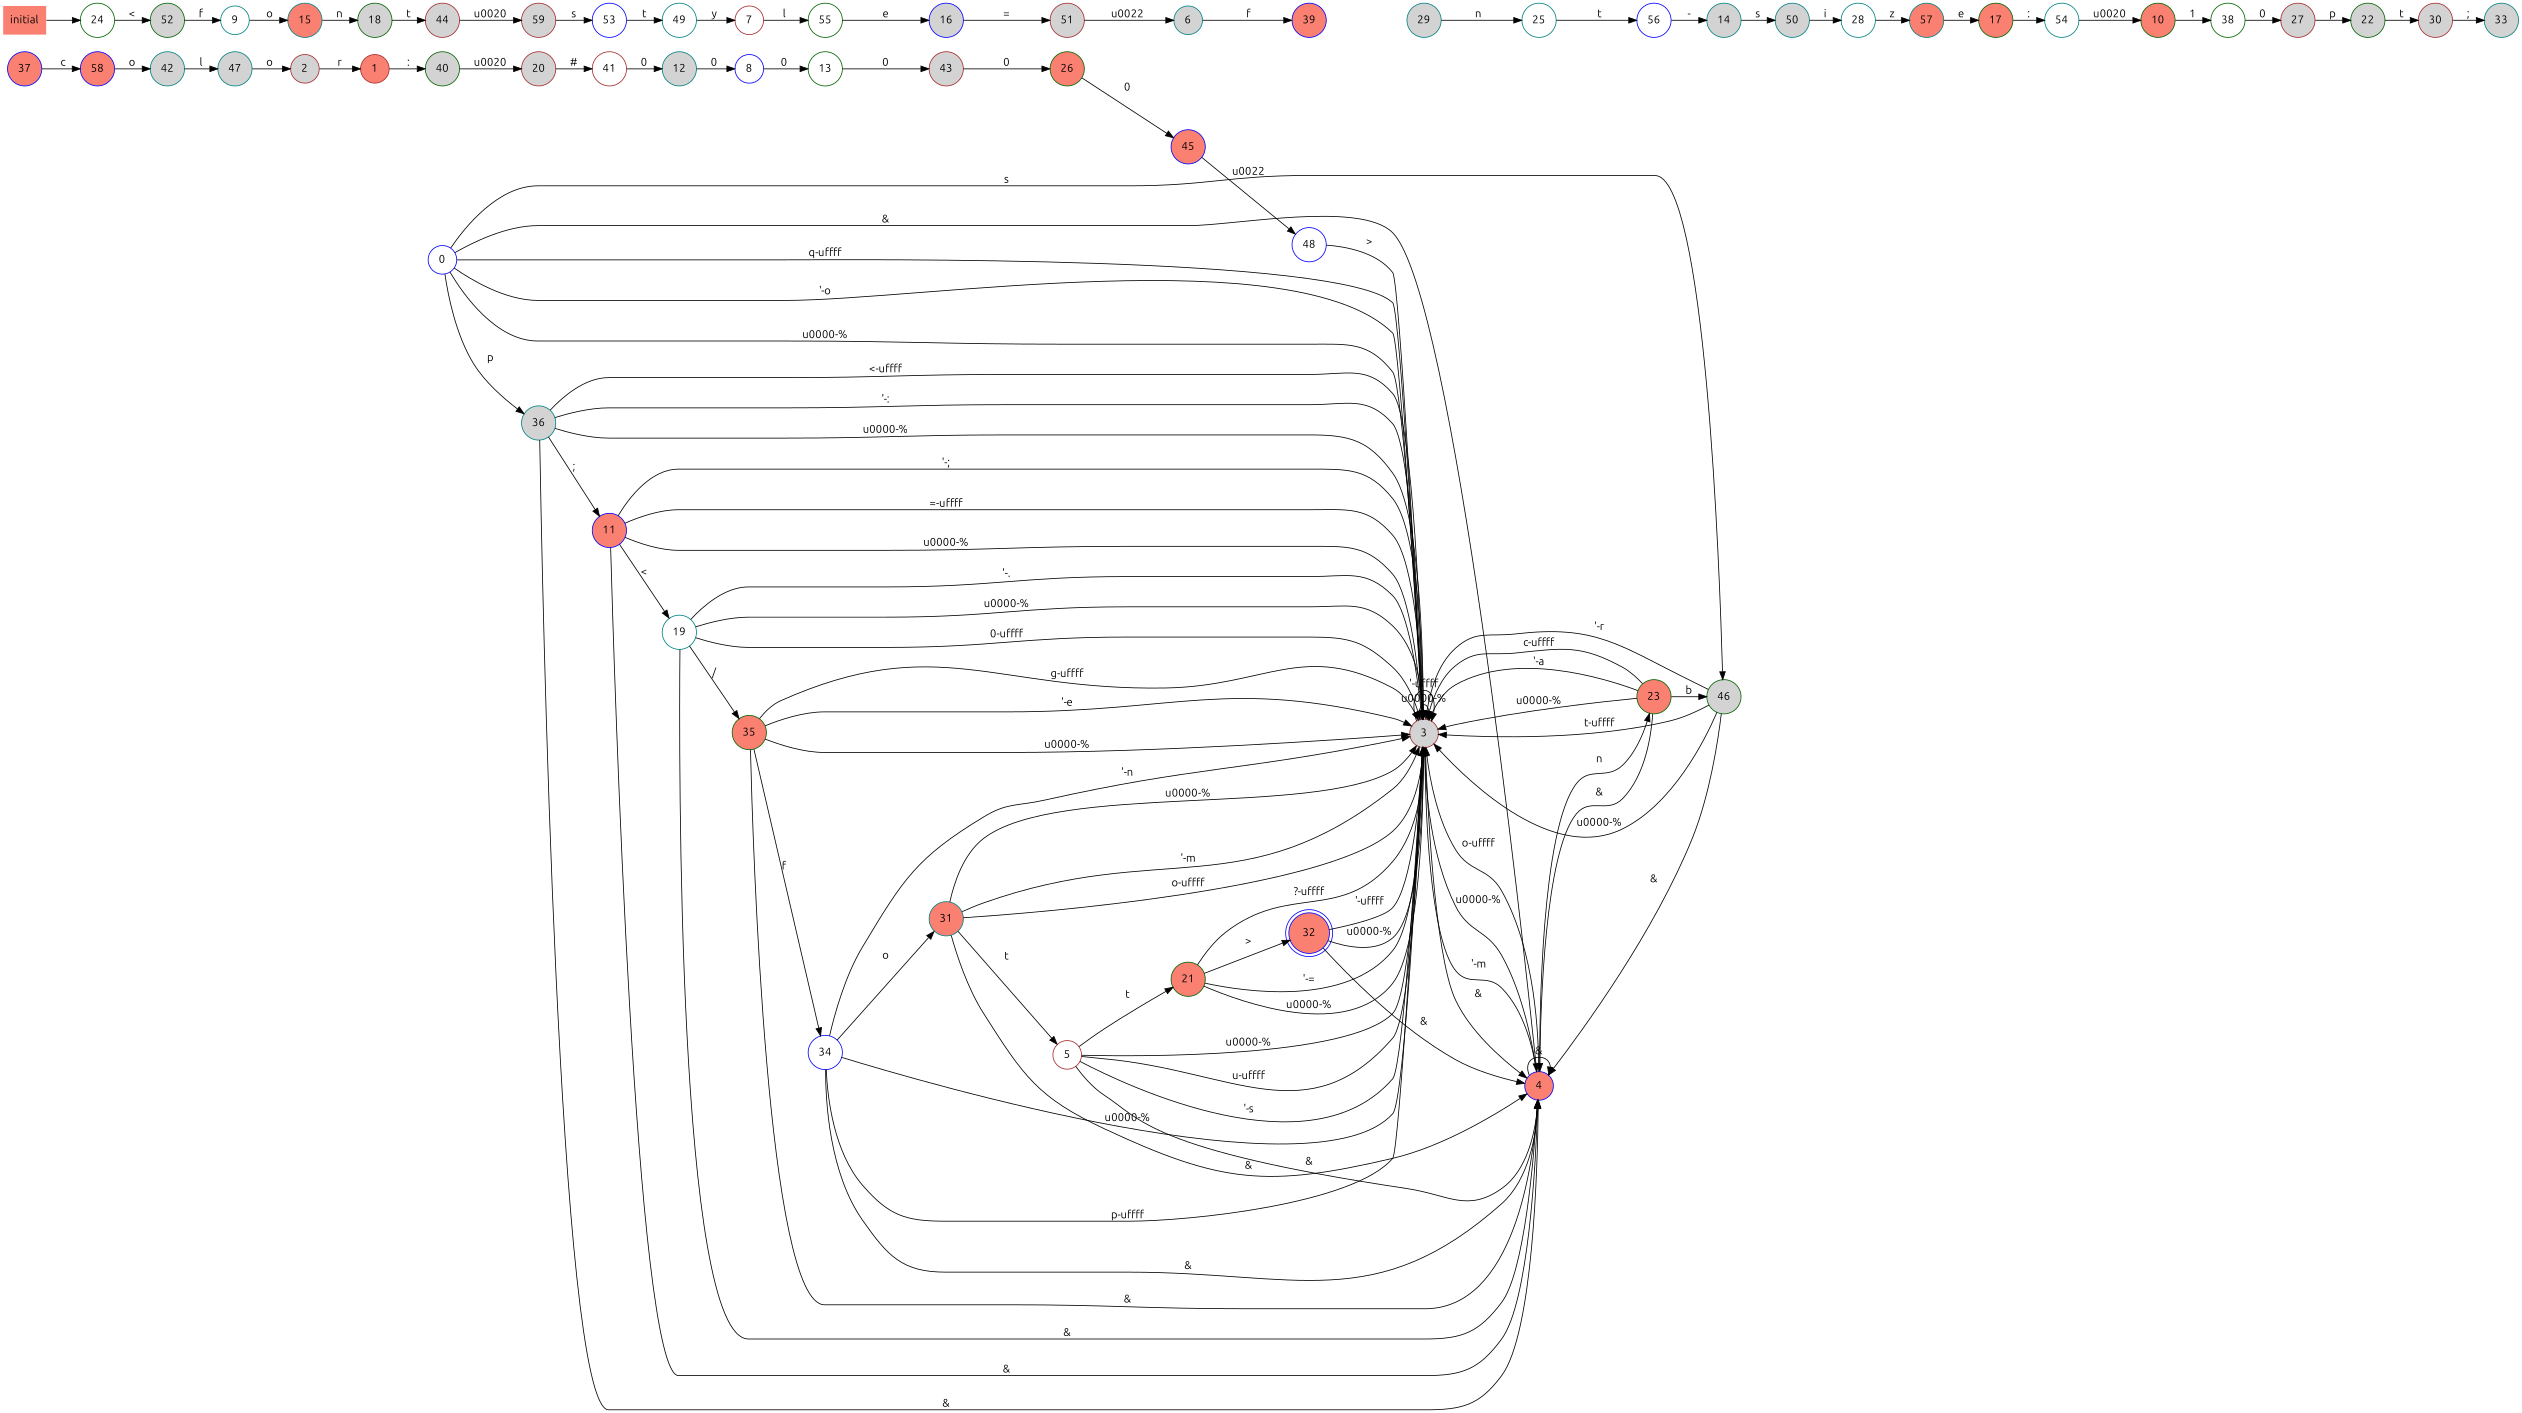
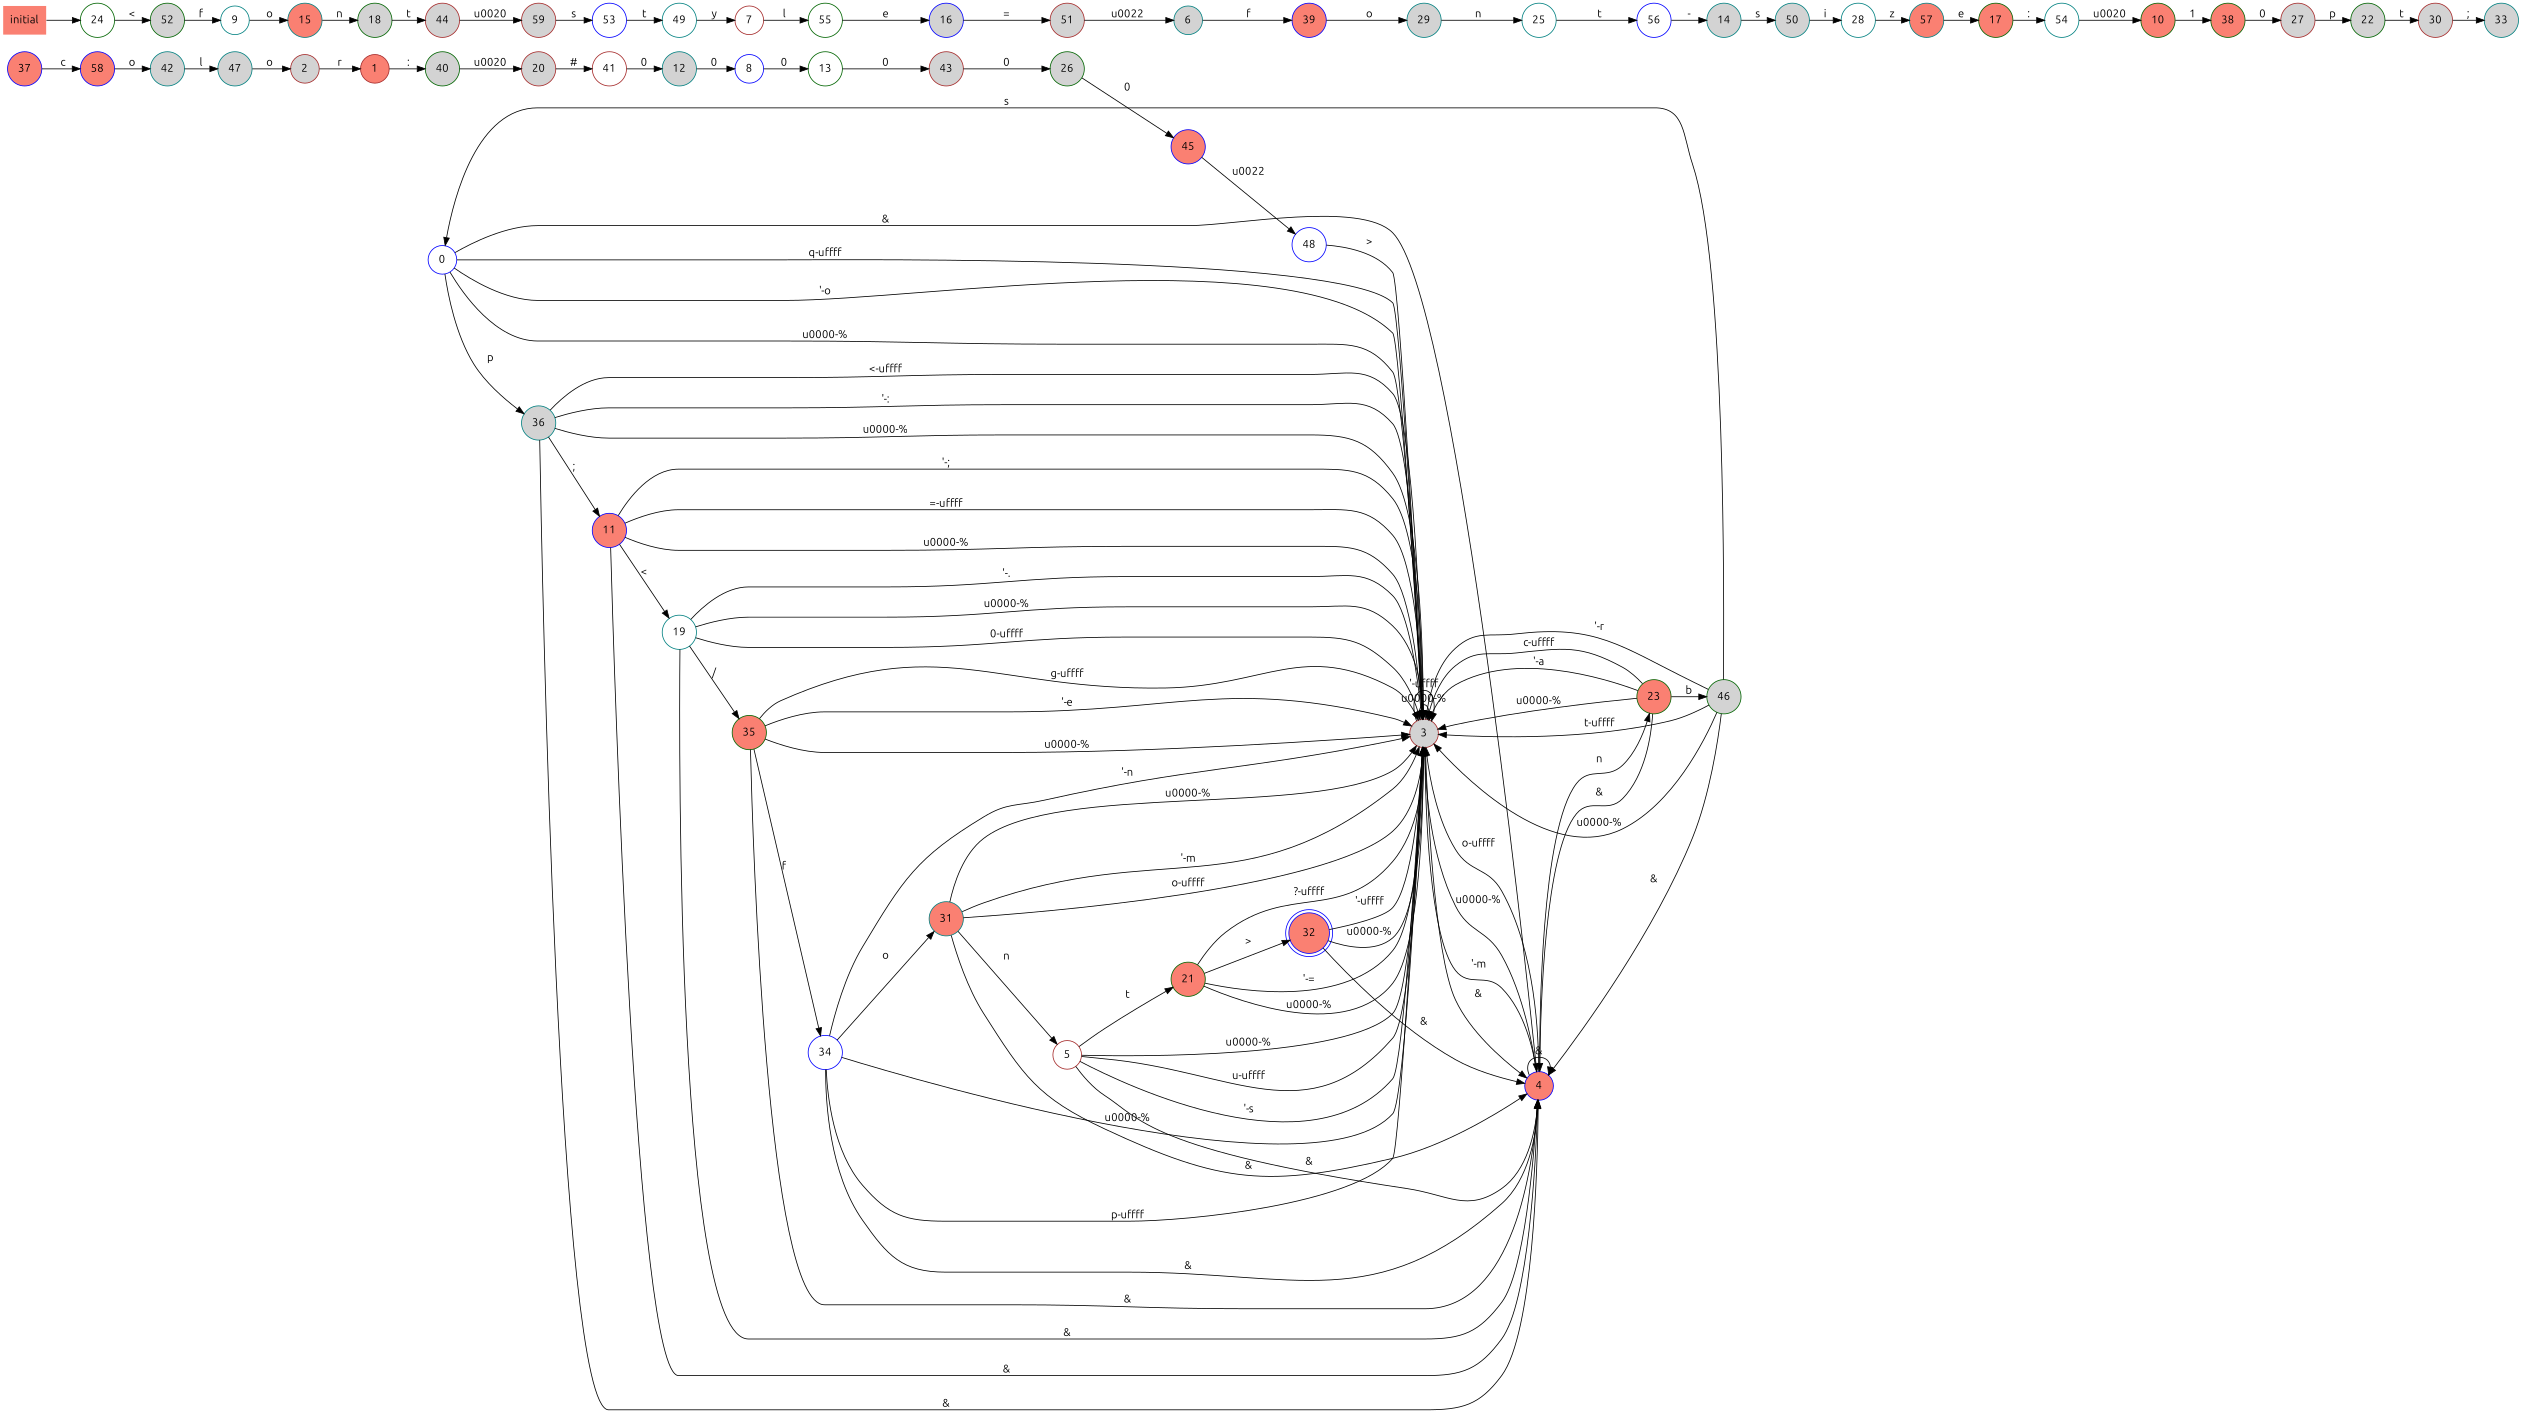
edge "39" -> "29": added, label "o"
node "38": fillcolor white -> salmon
node "26": fillcolor salmon -> lightgrey
edge "0" -> "46": reversed
edge "31" -> "5": label "t" -> "n"
